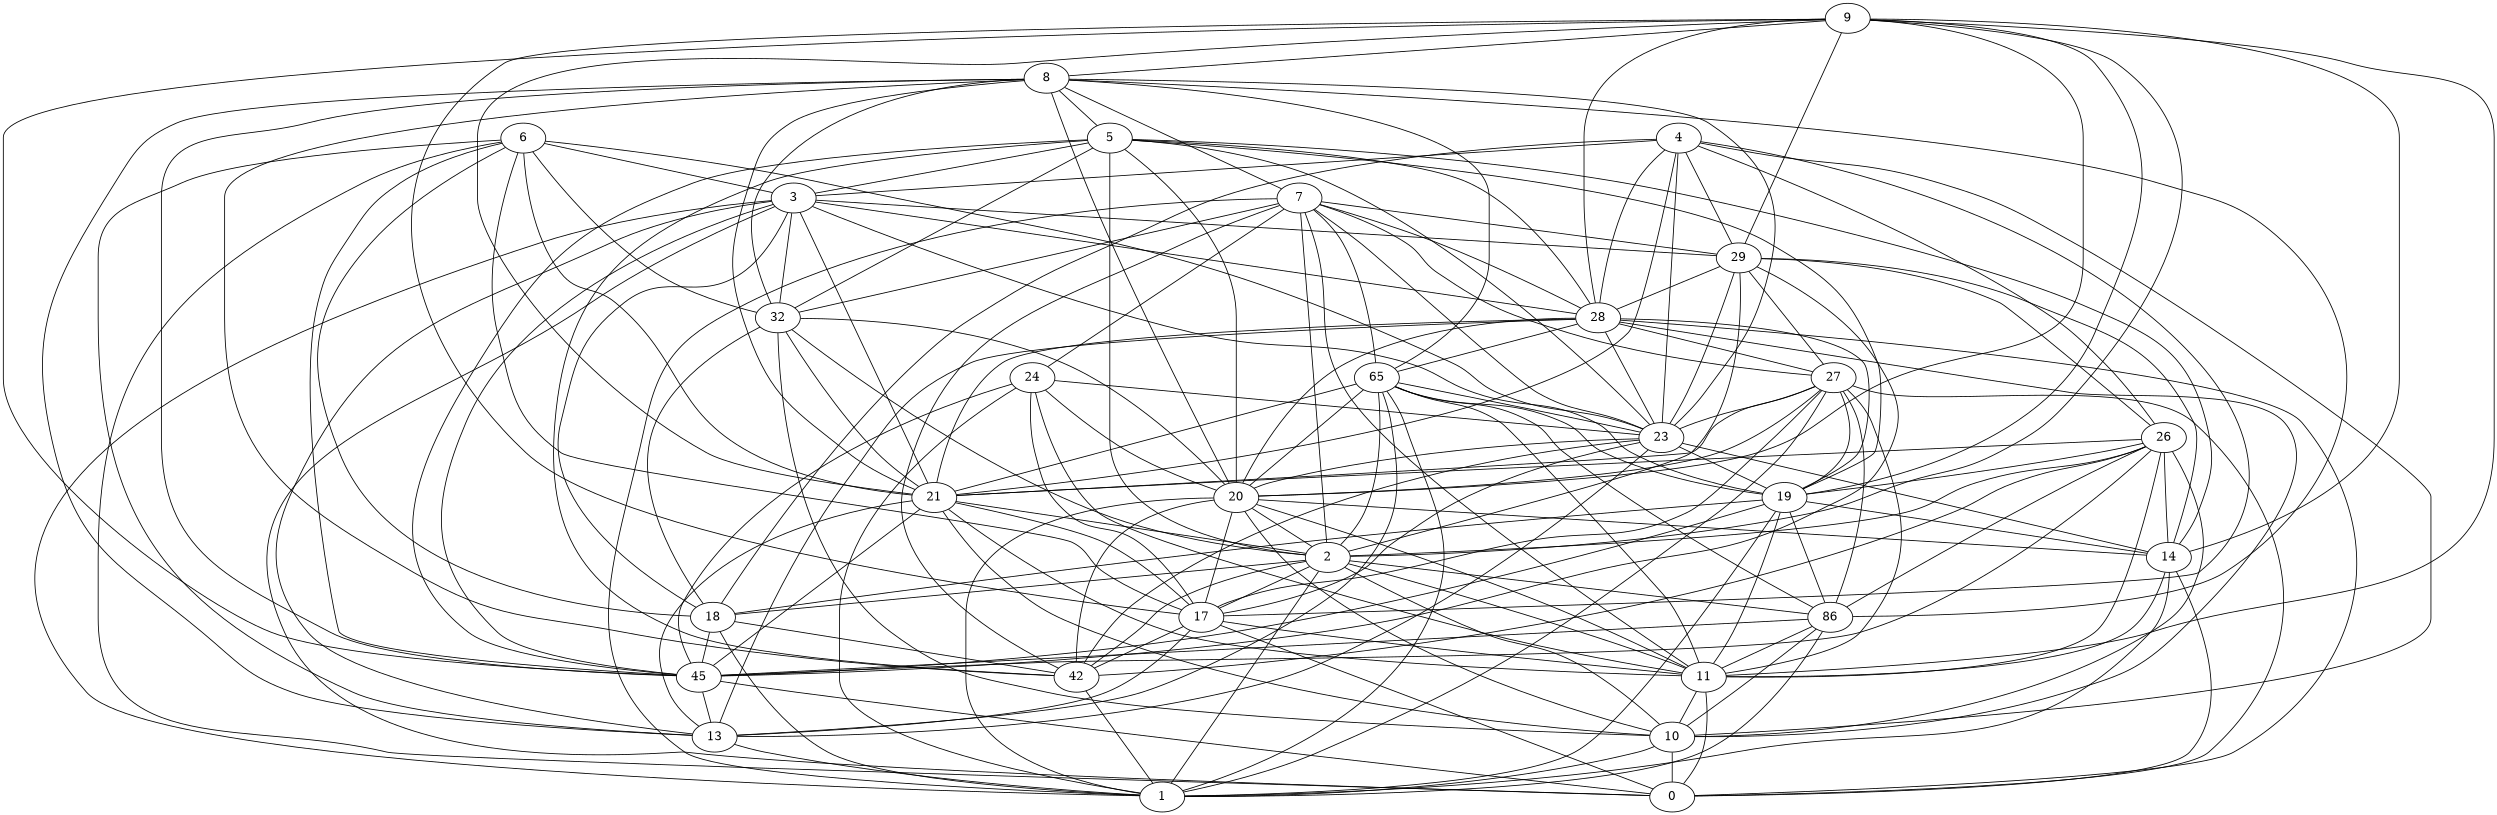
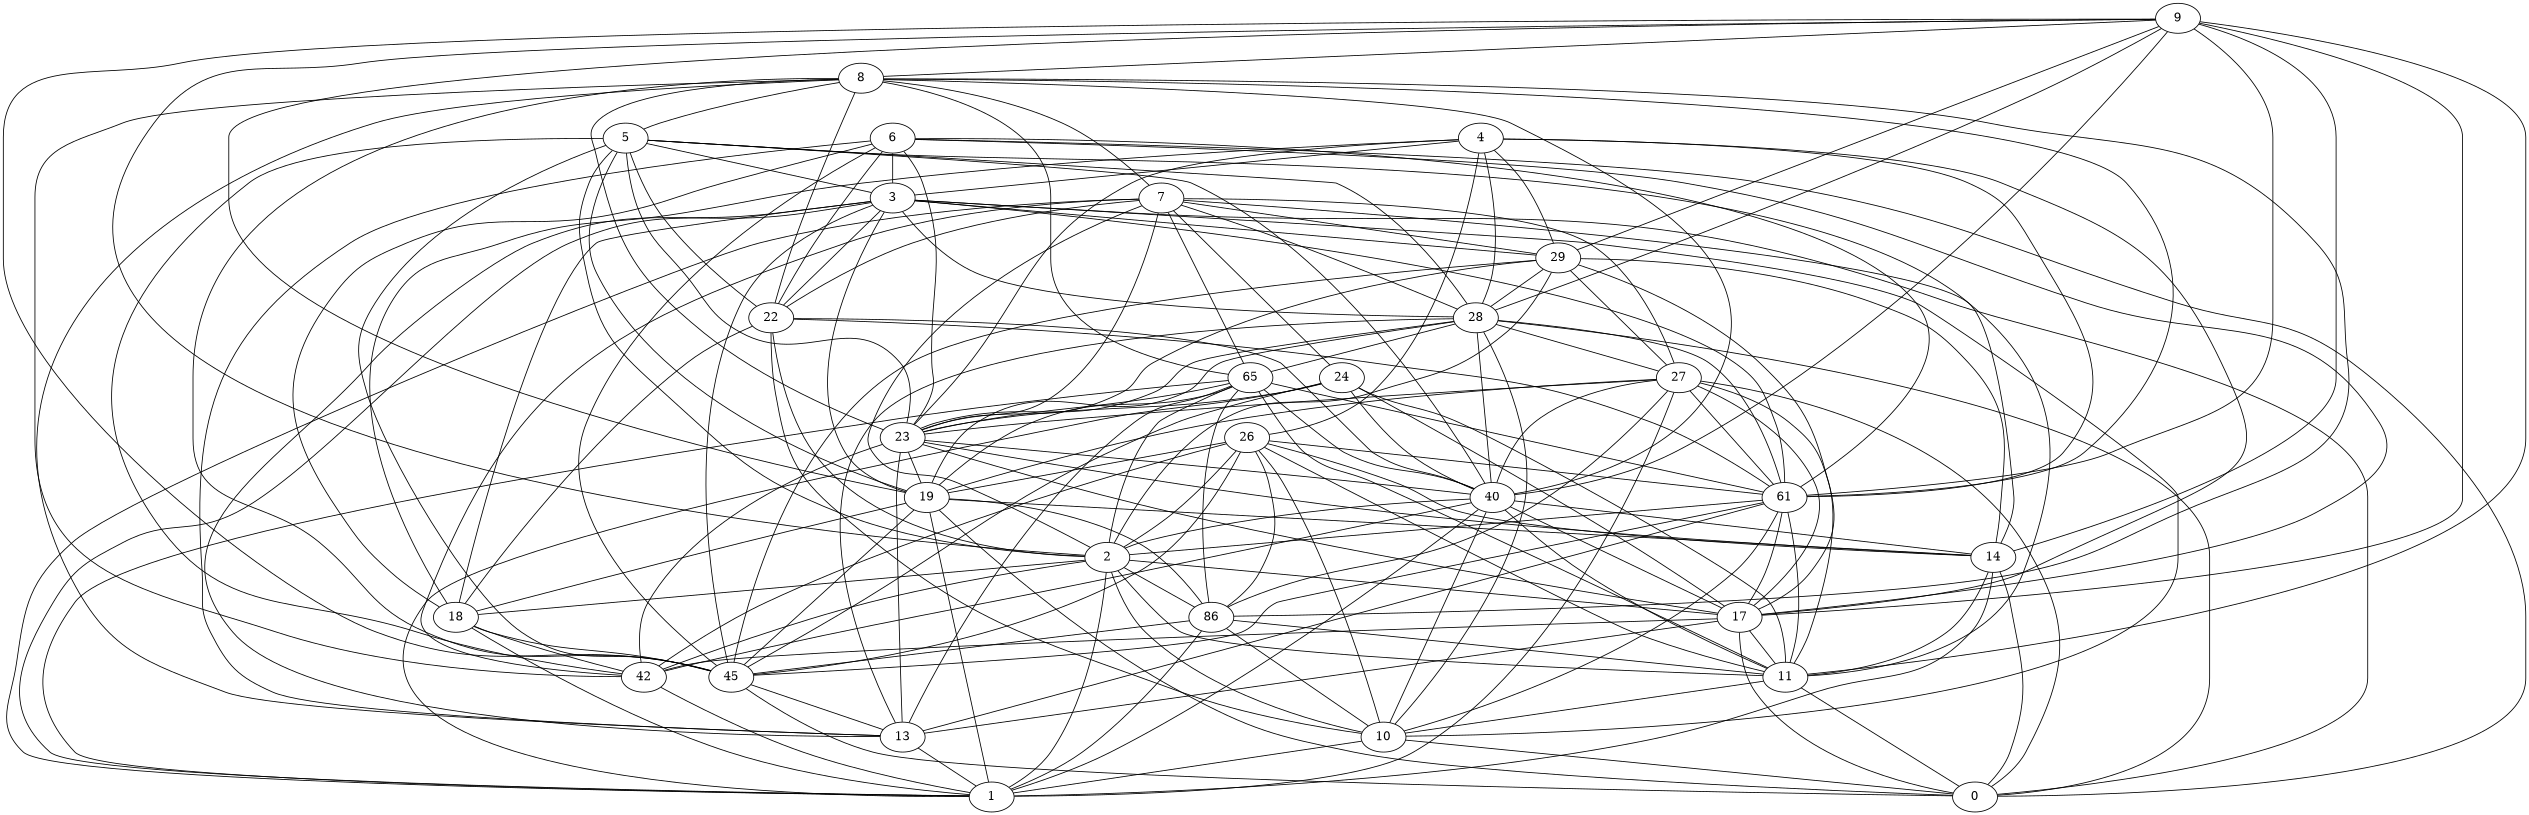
edge "29" -- "26": now "29" -- "17"
node "32": label "32" -> "22"
node "21": label "21" -> "61"
node "20": label "20" -> "40"
edge "4" -- "10": now "3" -- "10"
edge "19" -- "11": now "19" -- "0"
